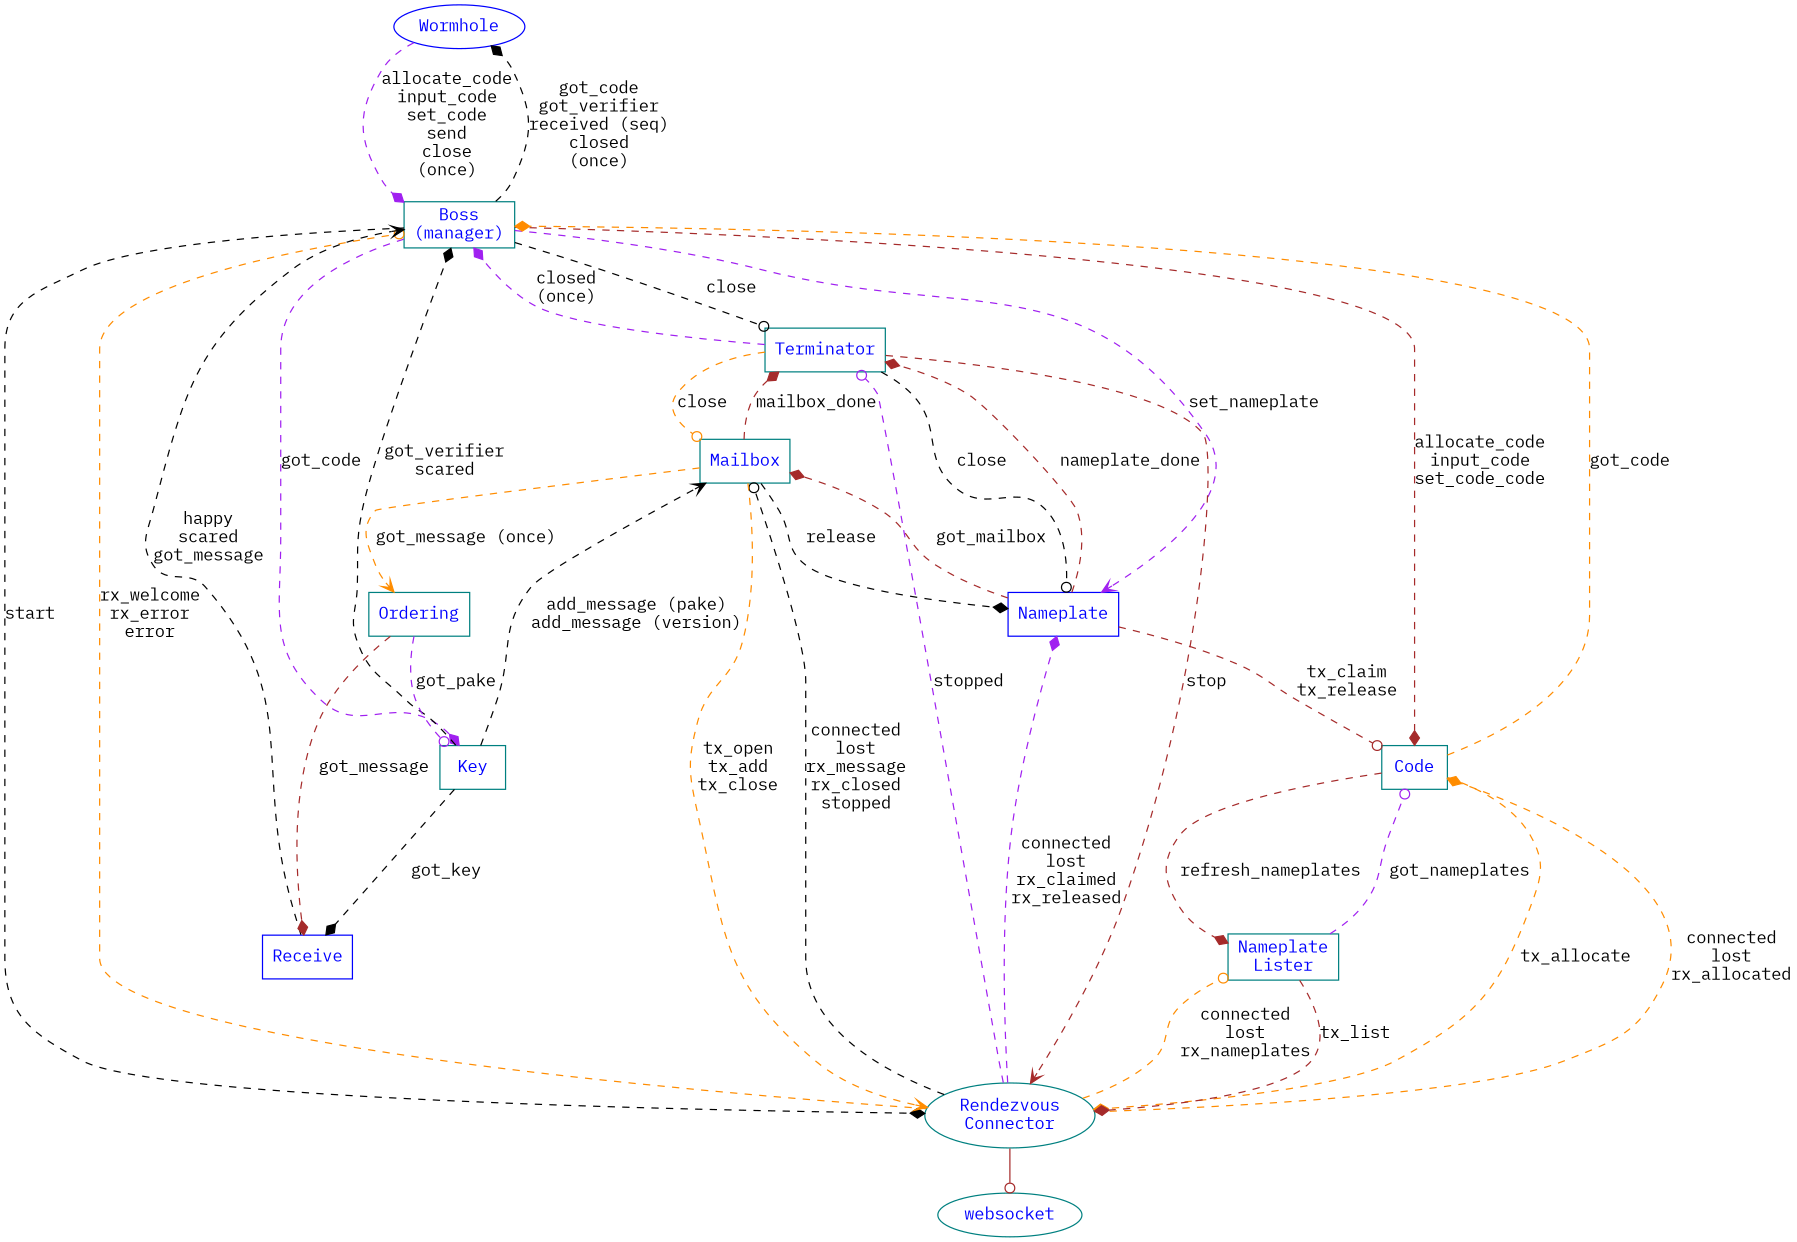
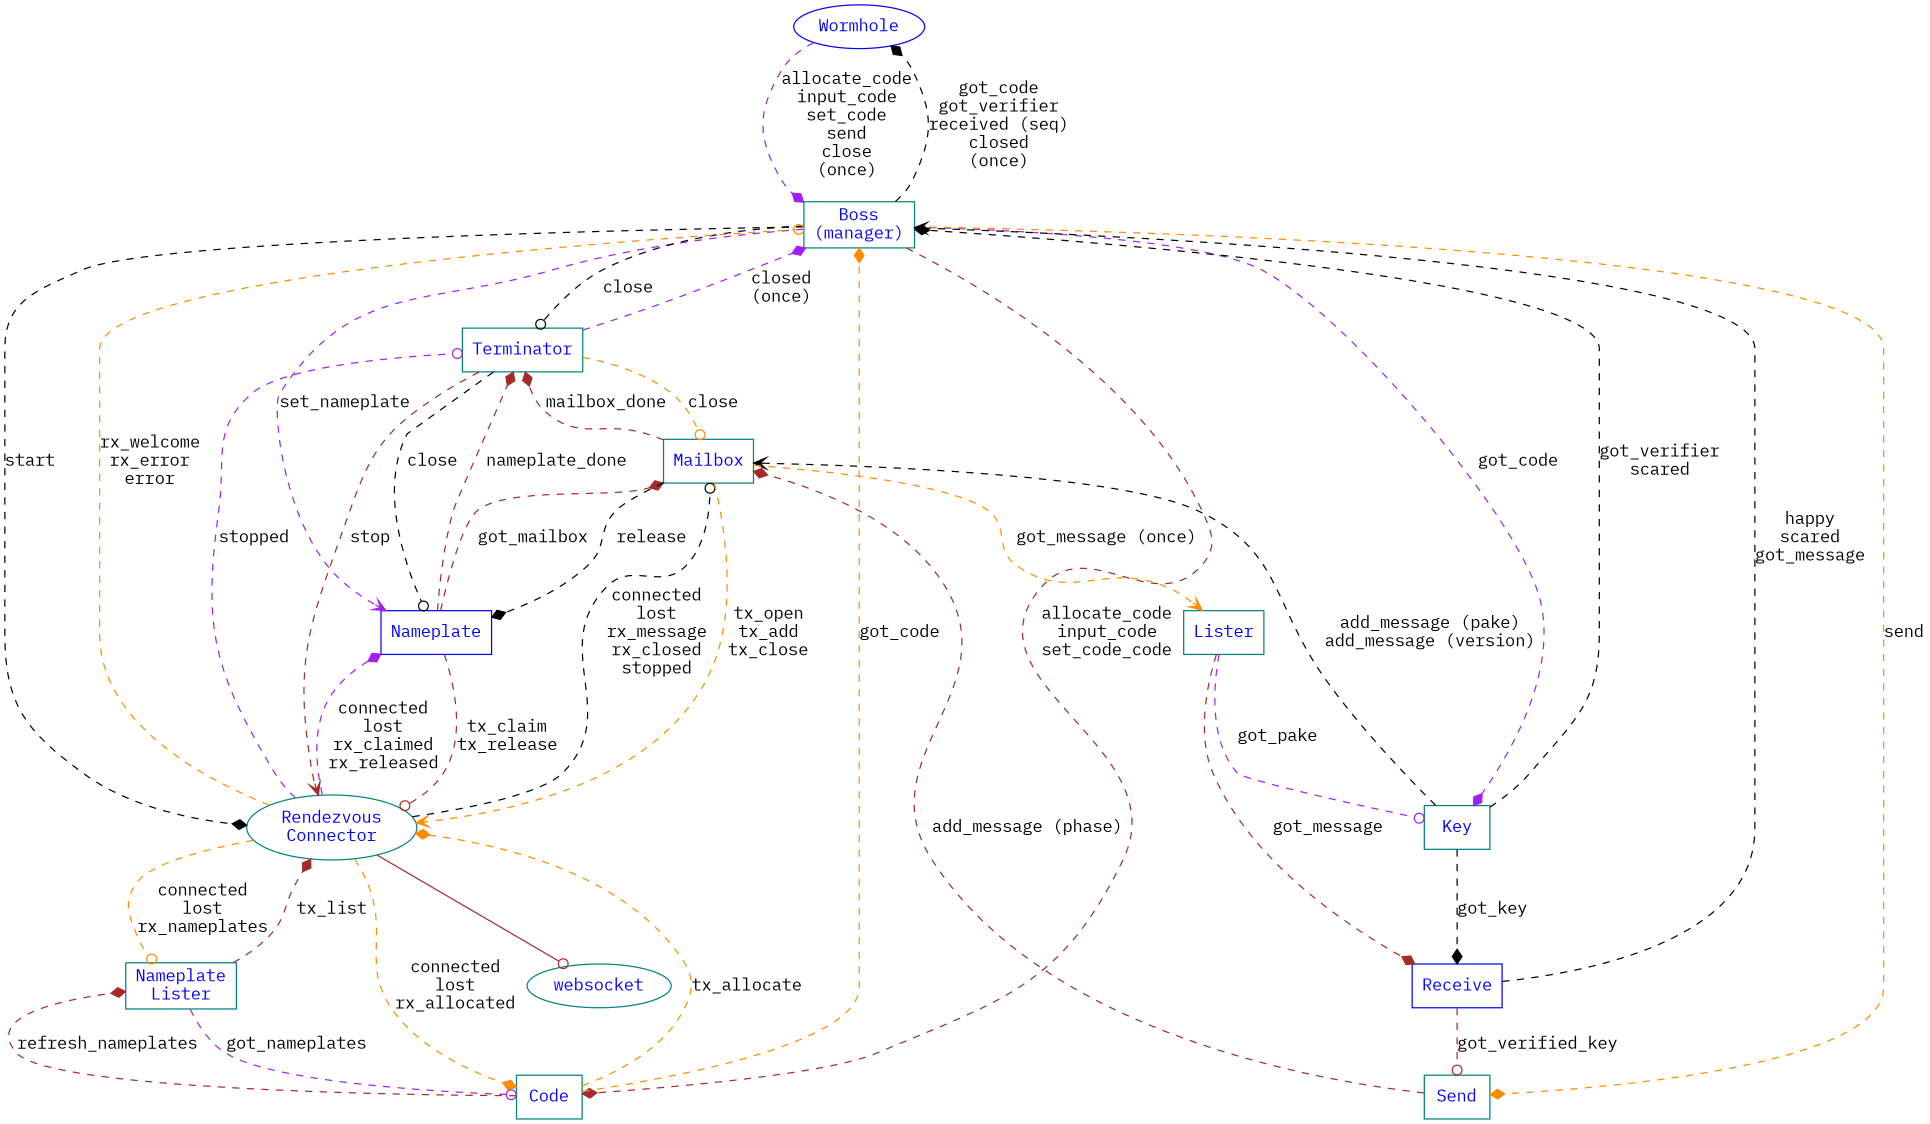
node "Ordering": label "Ordering" -> "Lister"
edge "Nameplate" -> "Code": now "Nameplate" -> "Rendezvous Connector"
node "Send": added
